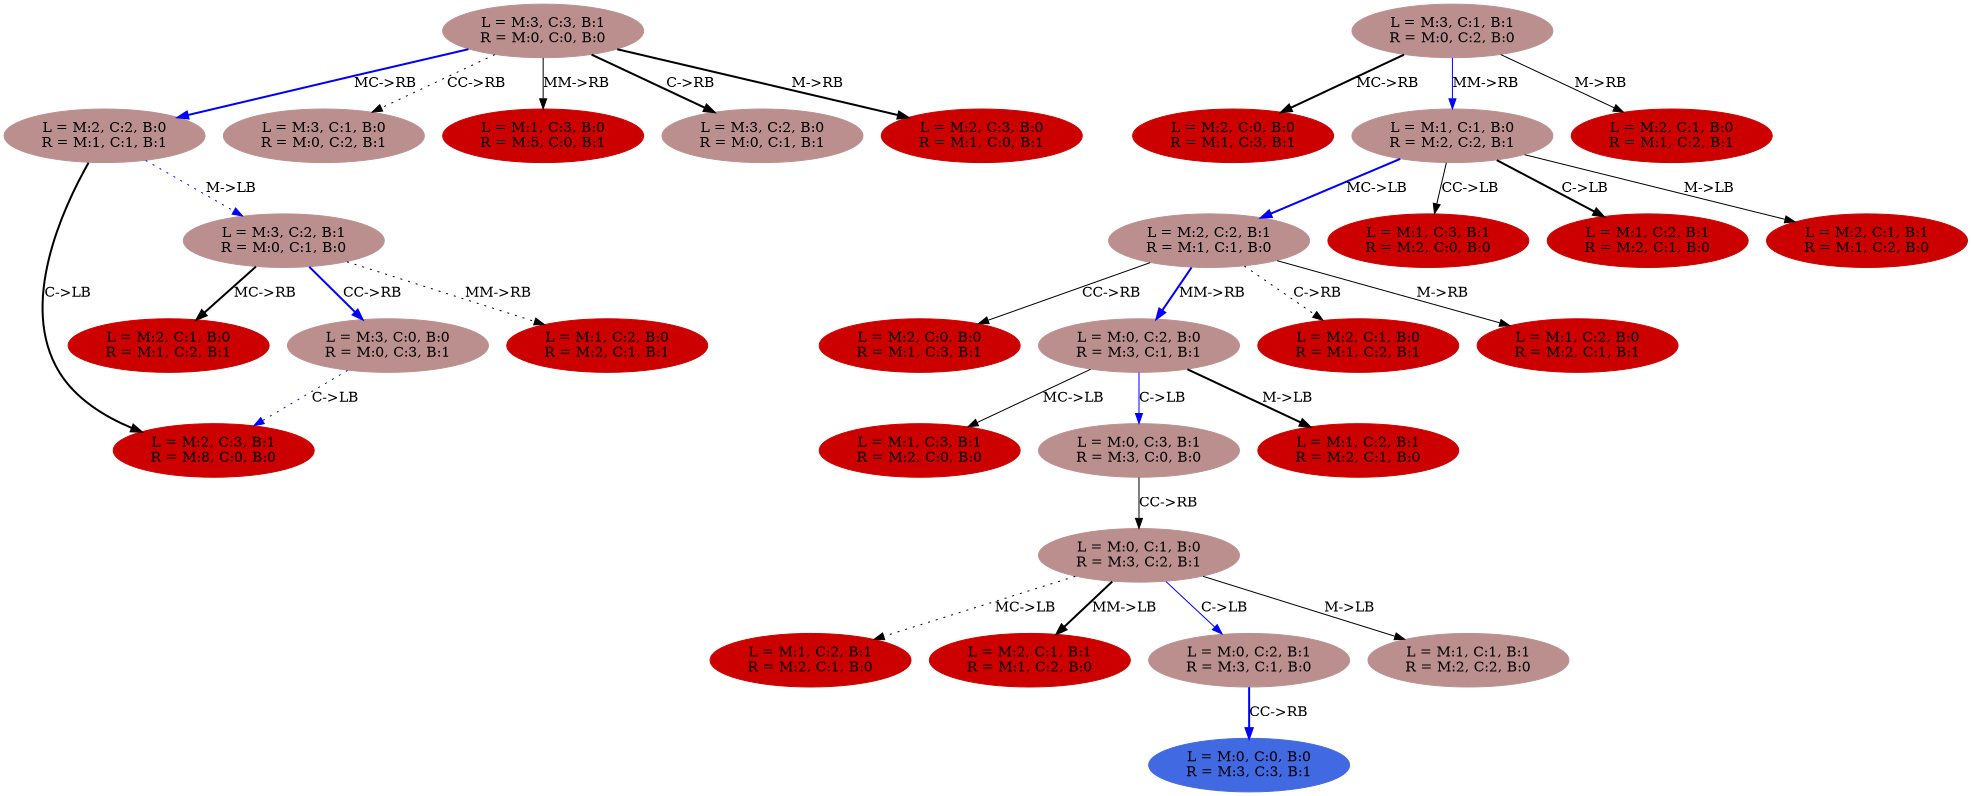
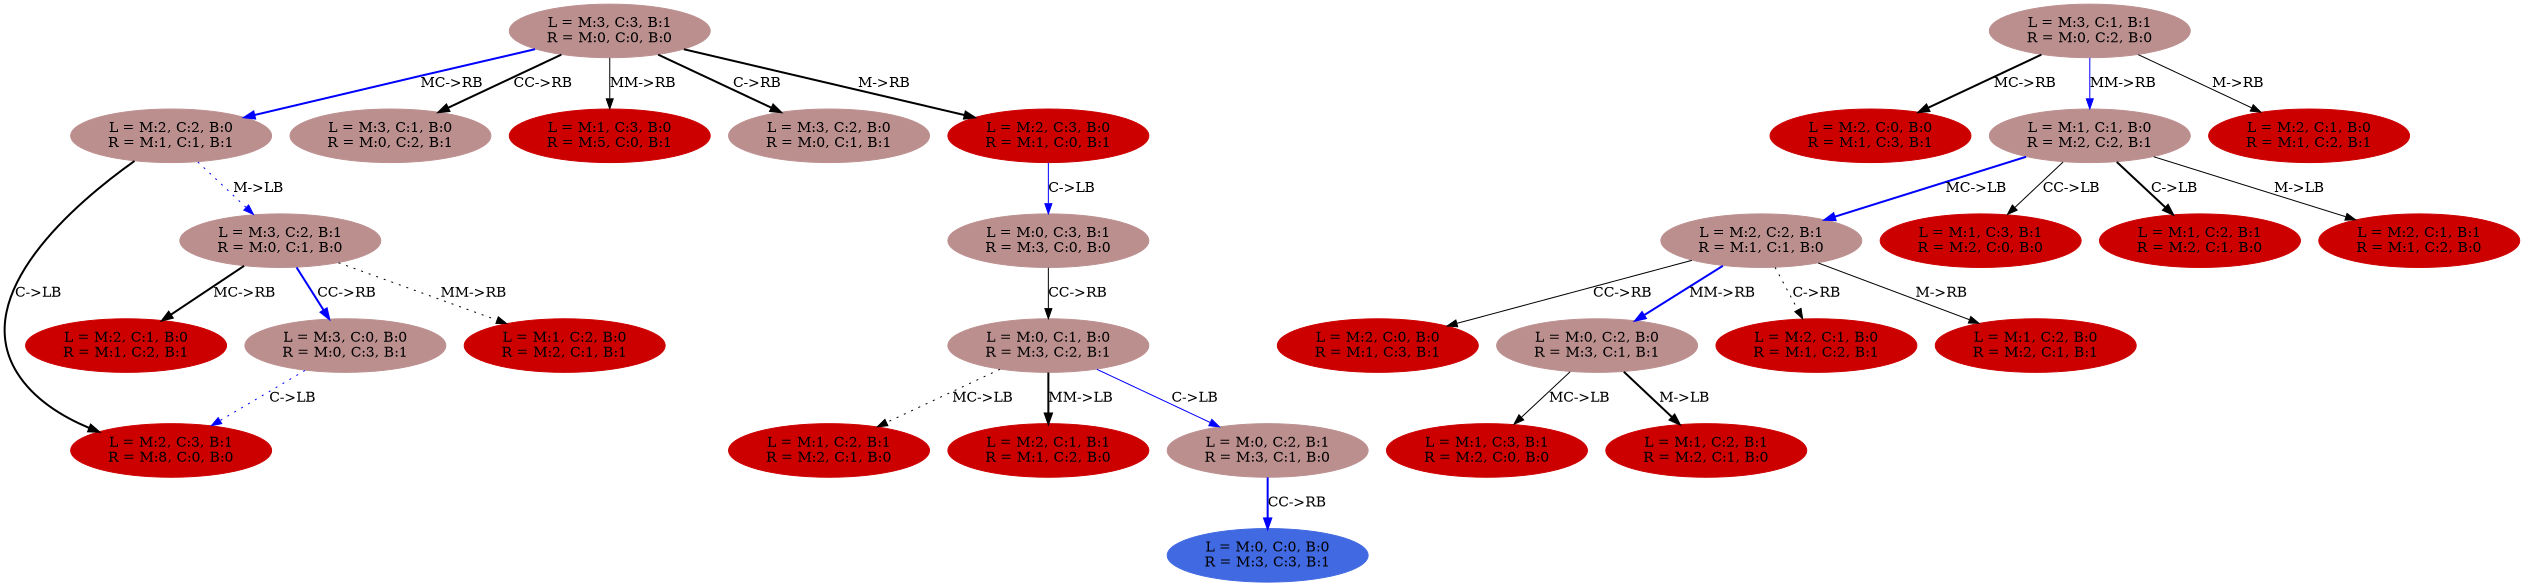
edge "L = M:3, C:3, B:1" -> "L = M:3, C:1, B:0": style dotted -> bold
edge "L = M:0, C:2, B:0" -> "L = M:0, C:3, B:1": now "L = M:2, C:3, B:0" -> "L = M:0, C:3, B:1"
node "L = M:1, C:1, B:1": removed
